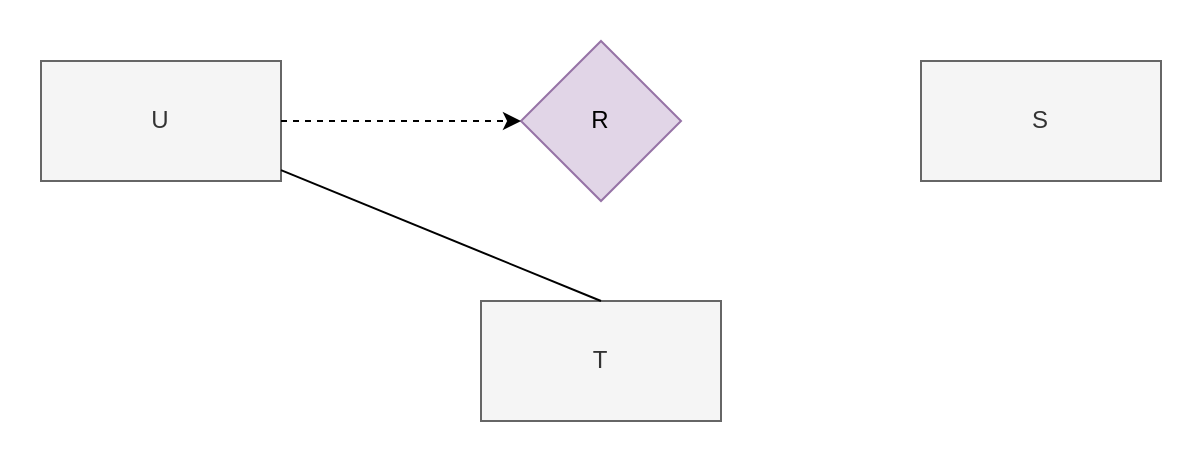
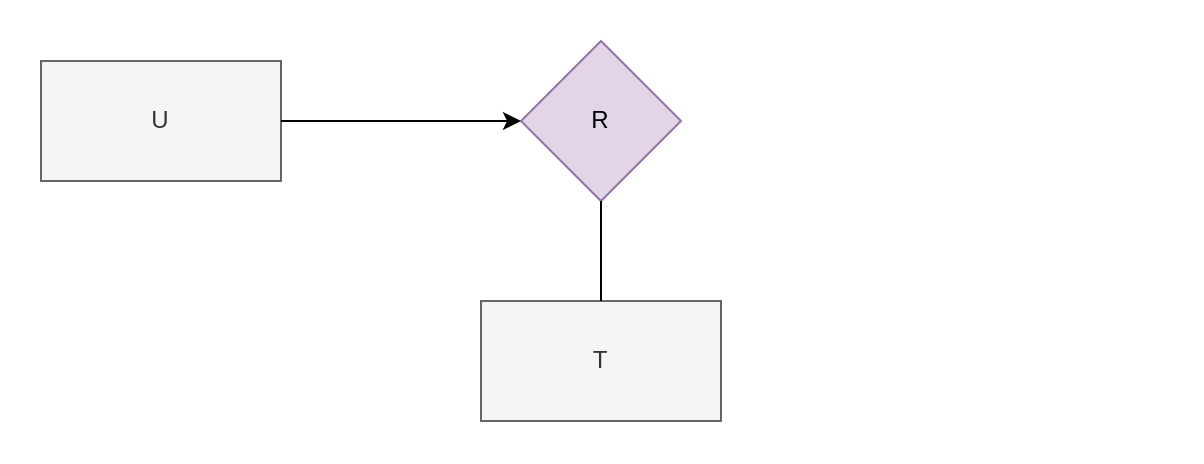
edge "U" -> "R": style dashed -> solid
node "S": removed
edge "U" -- "T": now "R" -- "T"
